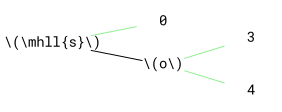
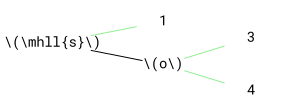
node "0": label "0" -> "1"
